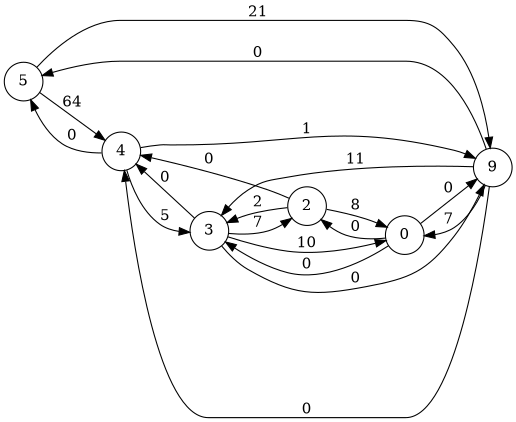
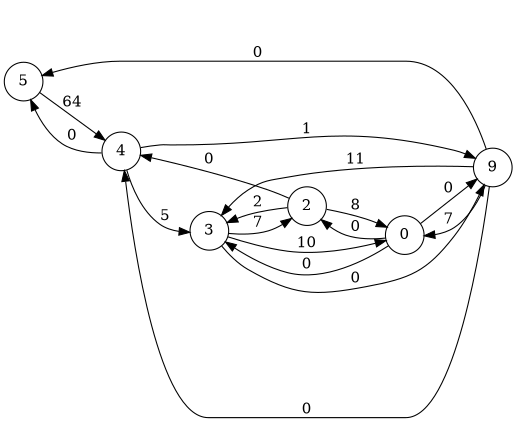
edge "5" -> "9": removed, label "21"
edge "3" -> "4": removed, label "0"
